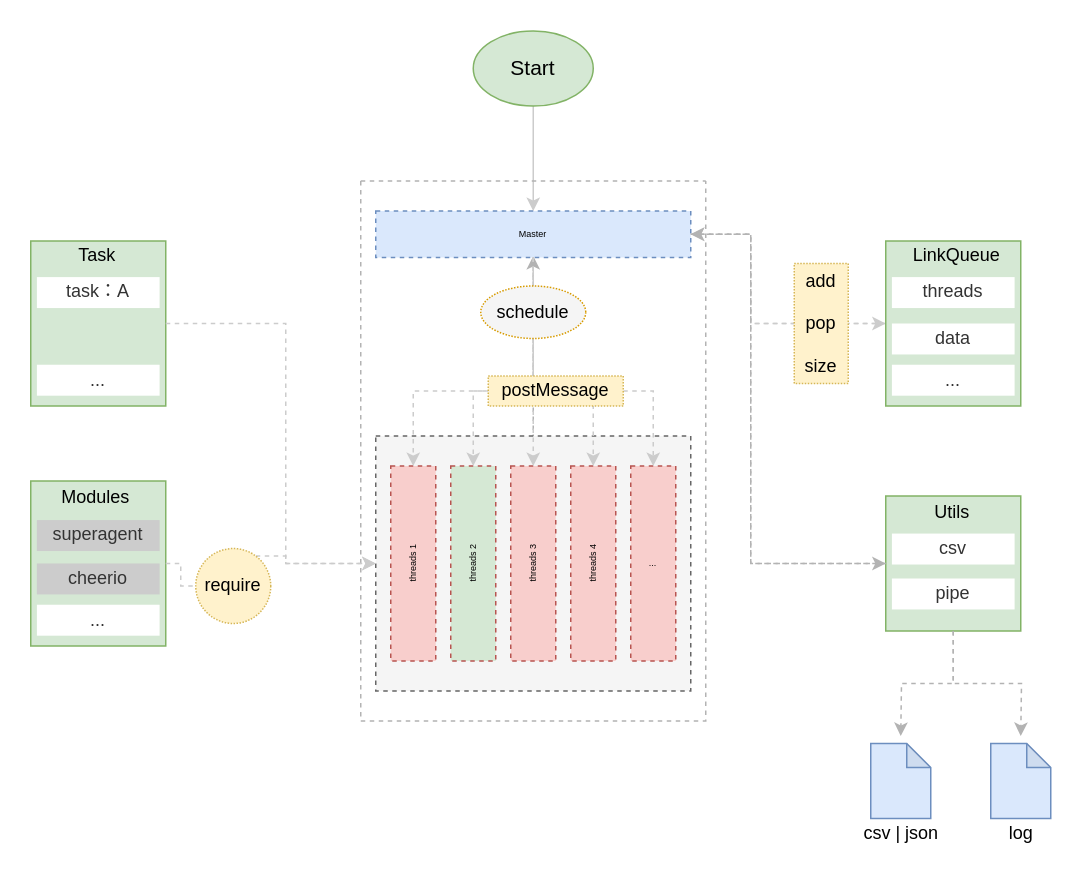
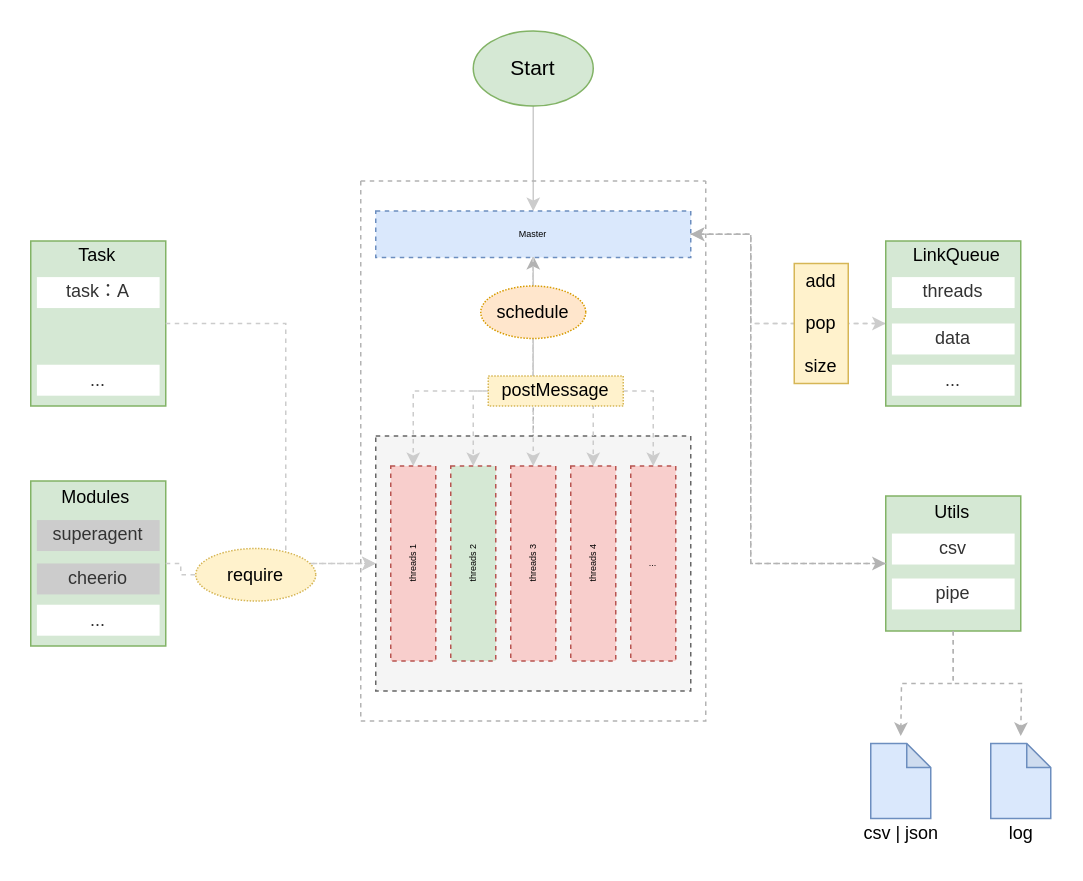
node "schedule": fillcolor #f5f5f5 -> #ffe6cc
node "add pop size": style dashed -> solid
node "require": size 75x75 -> 120x53
